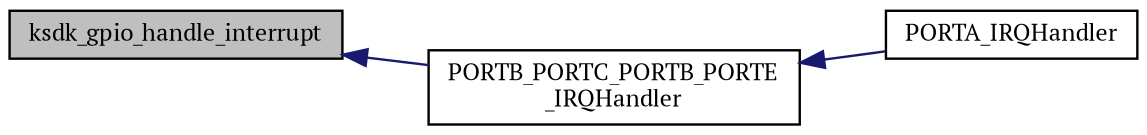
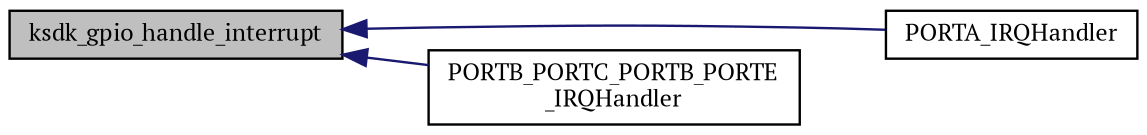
edge "PORTA_IRQHandler" -> "PORTB_PORTC_PORTB_PORTE _IRQHandler": now "PORTA_IRQHandler" -> "ksdk_gpio_handle_interrupt"
